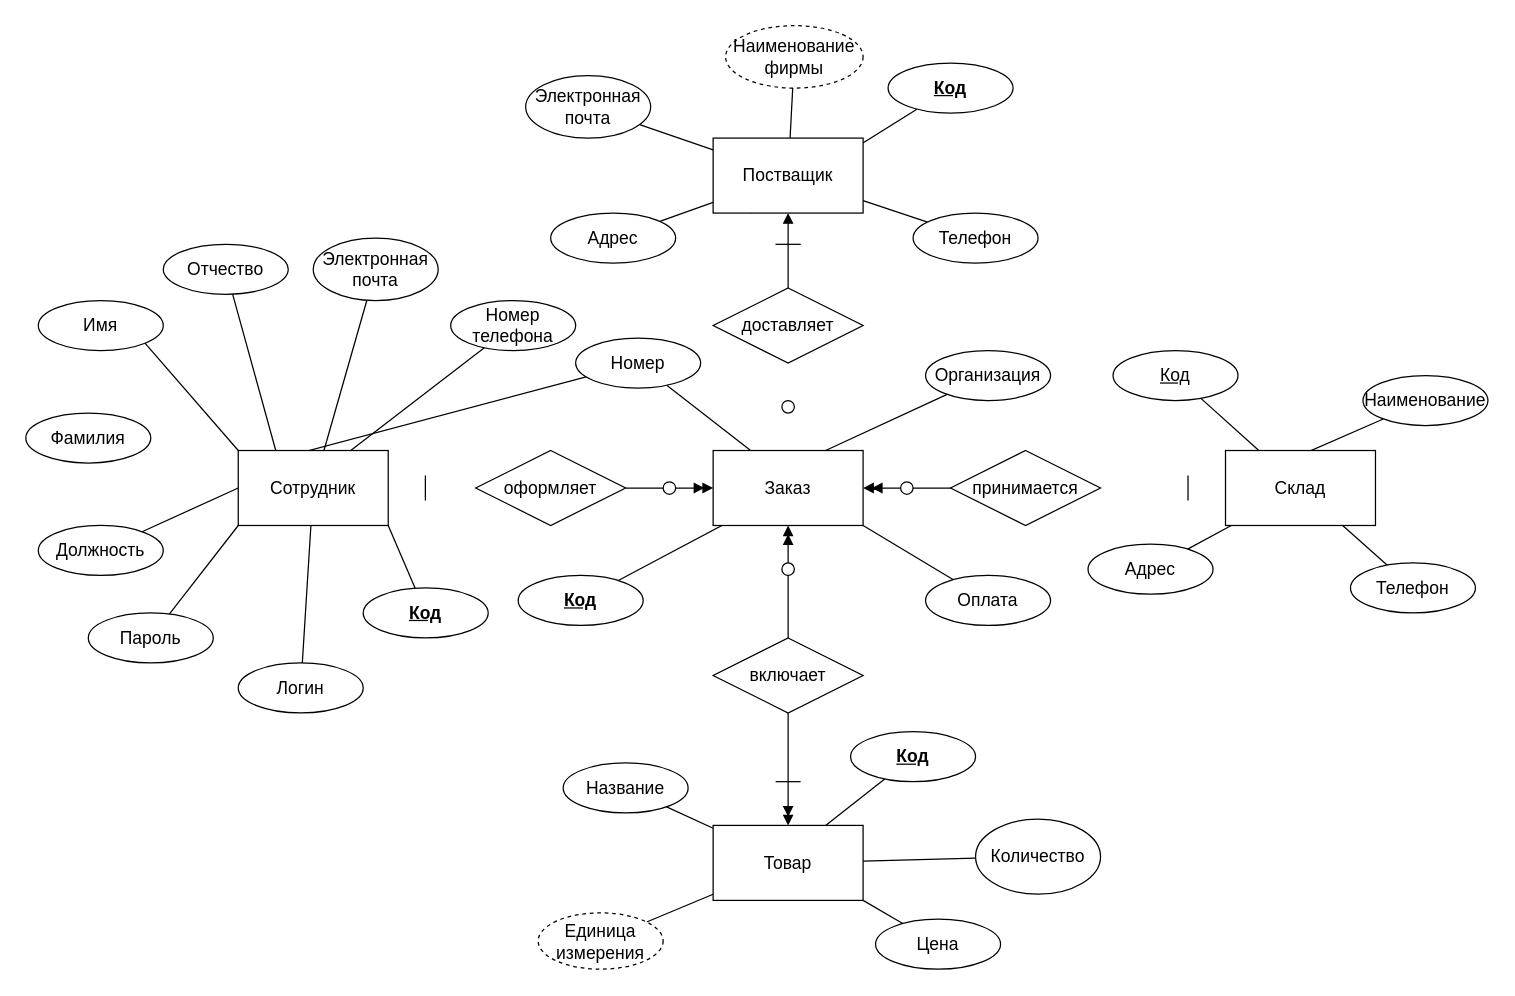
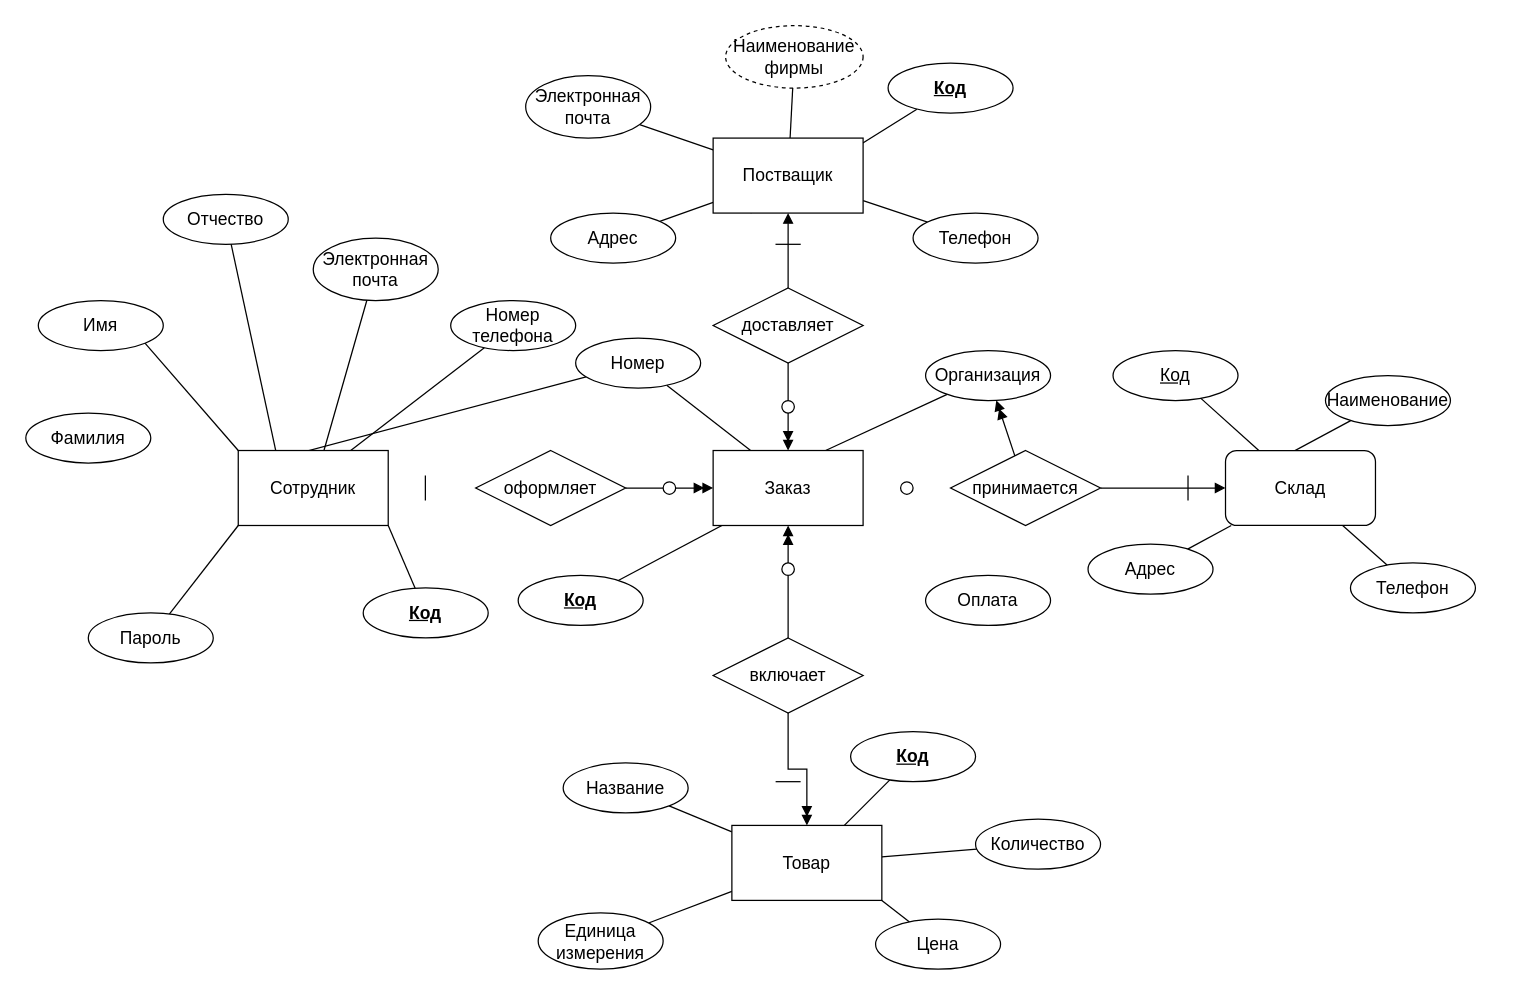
node "Отчество": moved (226, 269) -> (226, 219)
edge "доставляет" -> "Заказ": added
node "Наименование": moved (1426, 401) -> (1388, 401)
edge "принимается" -> "Заказ": now "принимается" -> "Организация"
edge "принимается" -> "Склад": added
node "Склад": shape rectangle -> rounded rectangle
edge "Сотрудник" -- "Должность": removed
node "Должность": removed
edge "Заказ" -- "Оплата": removed
edge "Сотрудник" -- "Логин": removed
node "Логин": removed
node "Количество": size 125x75 -> 125x50
node "Товар": moved (788, 863) -> (807, 863)
node "Единица измерения": style dashed -> solid
